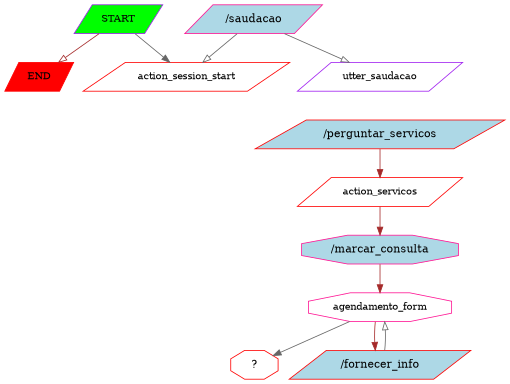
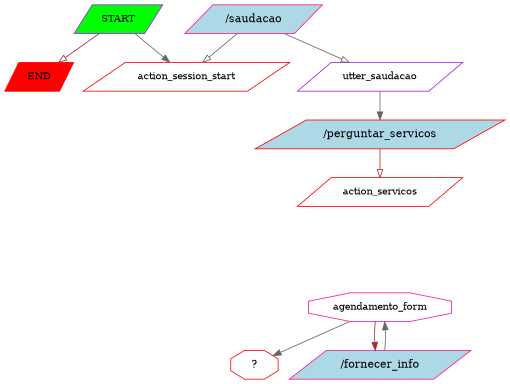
edge "utter_saudacao" -> "/perguntar_servicos": added
edge "/perguntar_servicos" -> "action_servicos": arrowhead normal -> onormal
node "/marcar_consulta": removed
edge "/fornecer_info" -> "agendamento_form": arrowhead onormal -> normal
node "/fornecer_info": color red -> deeppink
